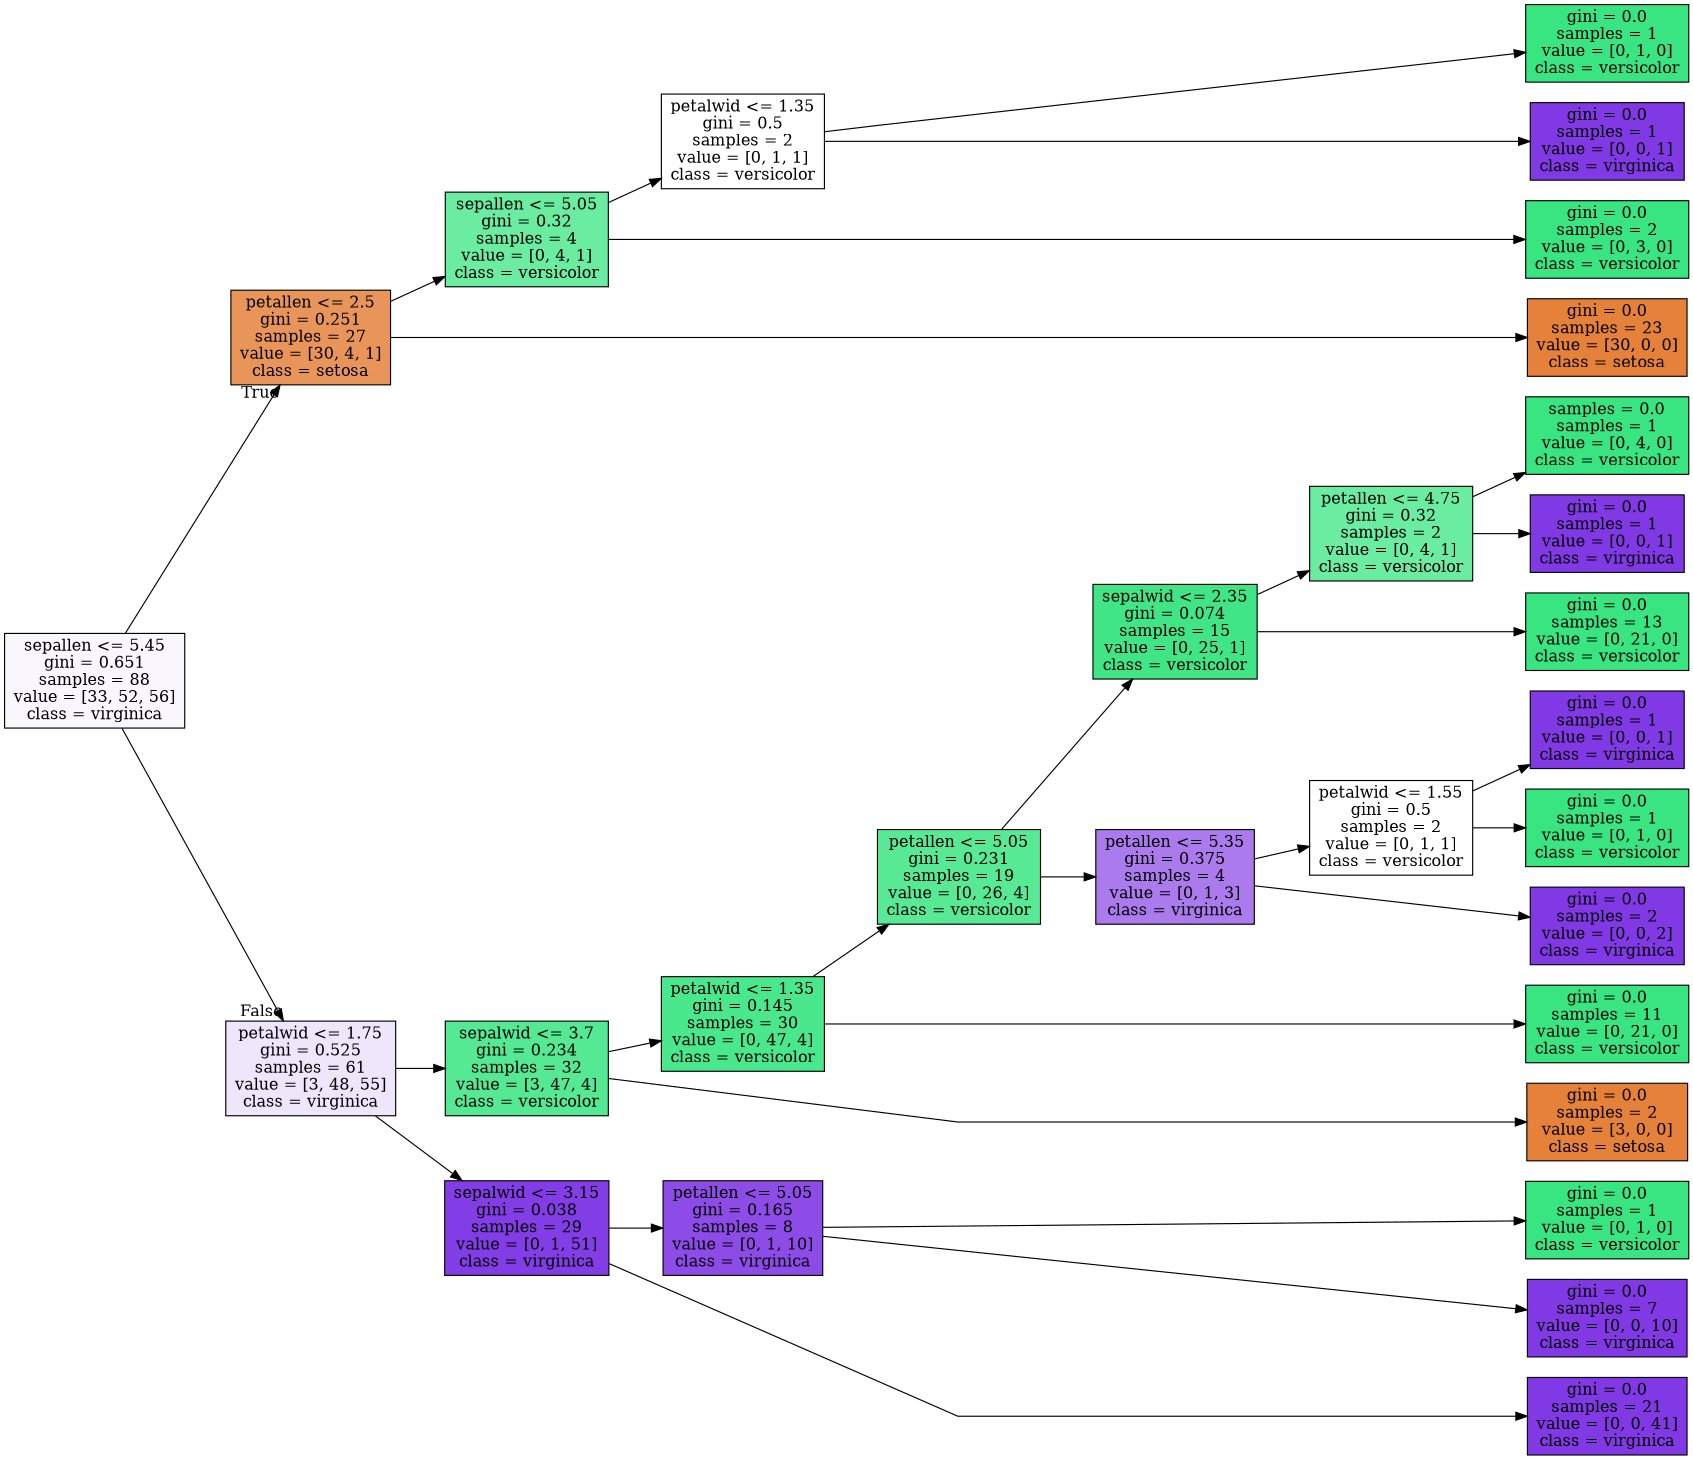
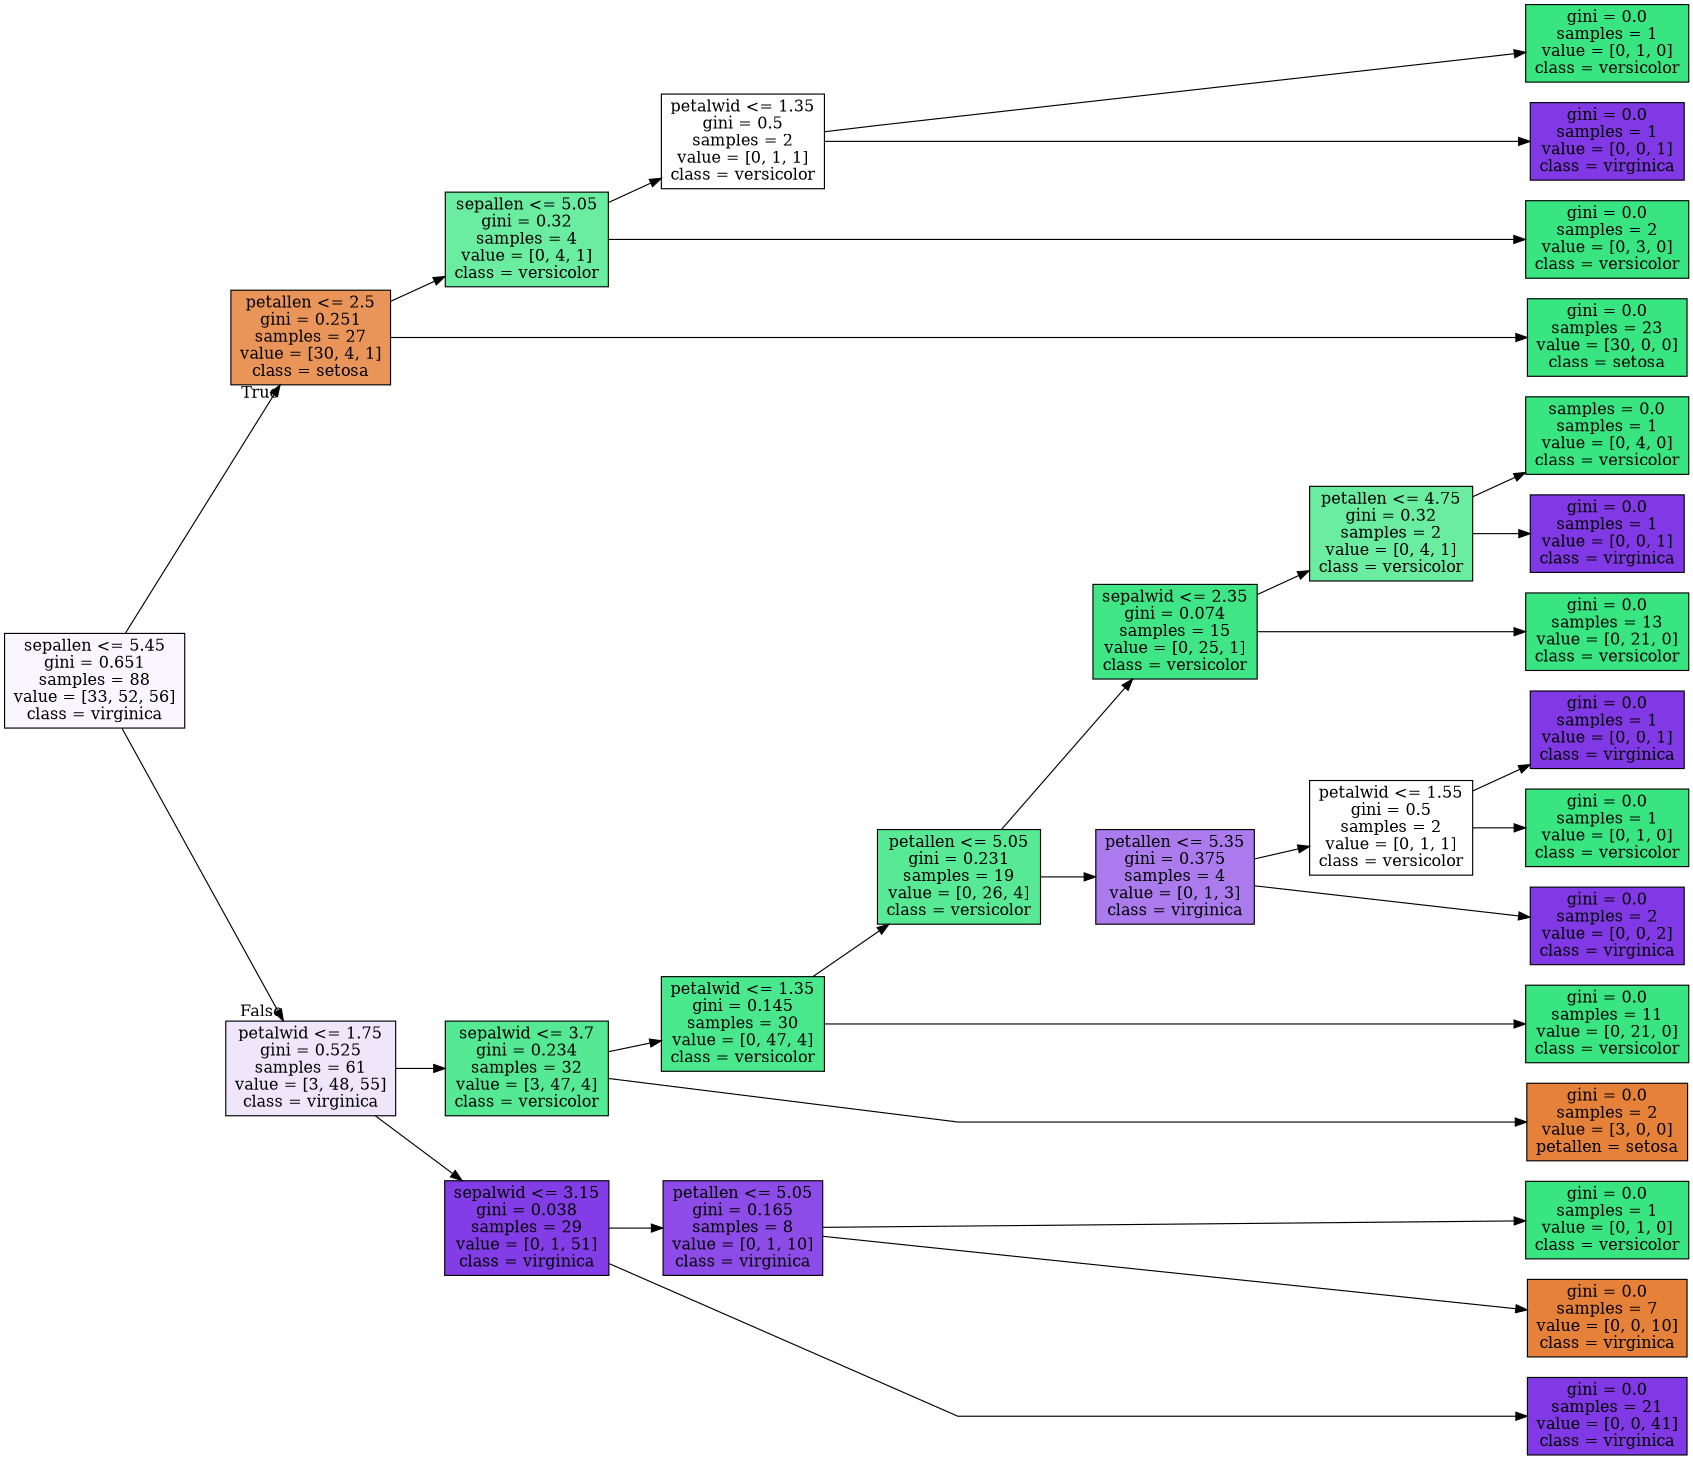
node "gini = 0.0 samples = 23 value = [30, 0, 0] class = setosa": fillcolor #e58139ff -> #39e581ff
node "gini = 0.0 samples = 2 value = [3, 0, 0] class = setosa": label "gini = 0.0 samples = 2 value = [3, 0, 0] class = setosa" -> "gini = 0.0 samples = 2 value = [3, 0, 0] petallen = setosa"
node "gini = 0.0 samples = 7 value = [0, 0, 10] class = virginica": fillcolor #8139e5ff -> #e58139ff
